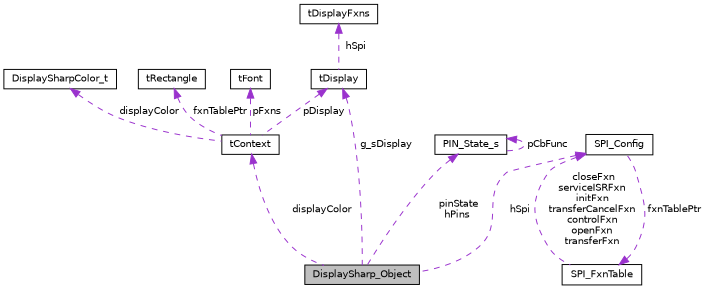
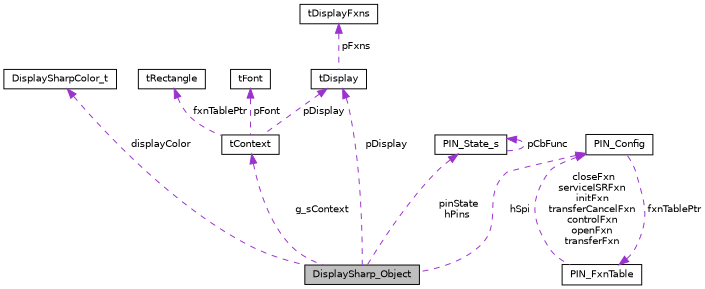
edge "tDisplay" -> "tDisplayFxns": label " hSpi" -> " pFxns"
edge "tContext" -> "tFont": label " pFxns" -> " pFont"
edge "tContext" -> "DisplaySharpColor_t": now "DisplaySharp_Object" -> "DisplaySharpColor_t"
edge "DisplaySharp_Object" -> "tDisplay": label " g_sDisplay" -> " pDisplay"
node "SPI_Config": label "SPI_Config" -> "PIN_Config"
edge "DisplaySharp_Object" -> "tContext": label " displayColor" -> " g_sContext"
node "SPI_FxnTable": label "SPI_FxnTable" -> "PIN_FxnTable"
